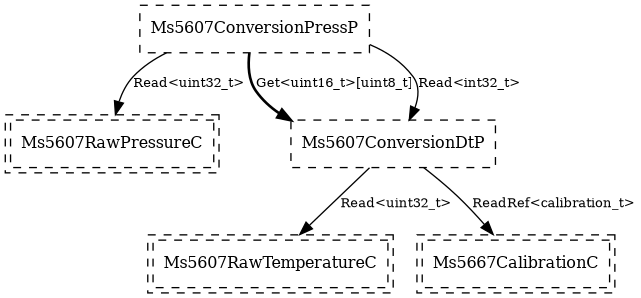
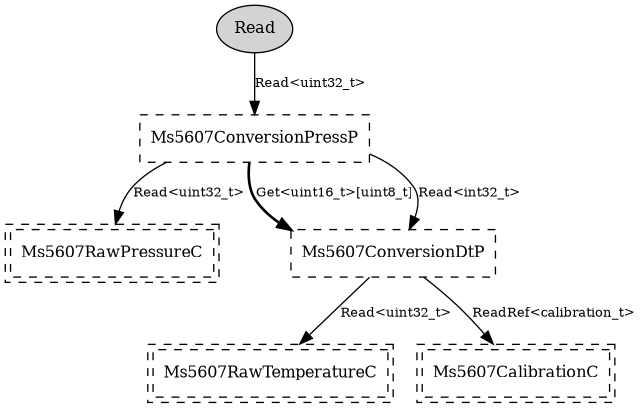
node "Read": added
node "Ms5667CalibrationC": label "Ms5667CalibrationC" -> "Ms5607CalibrationC"
